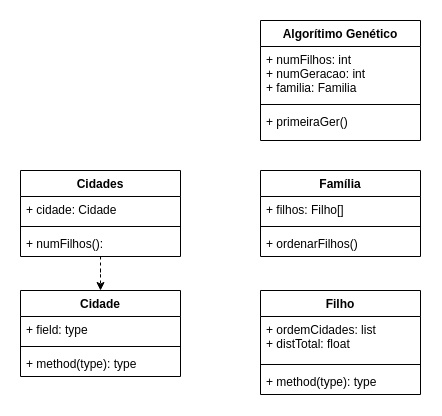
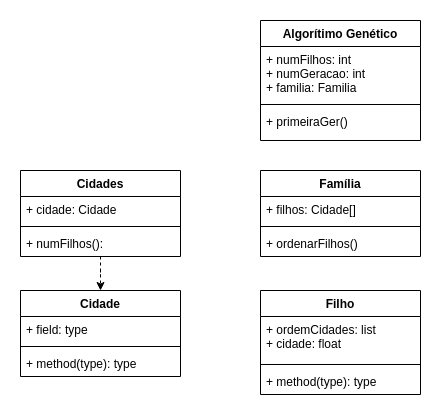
node "+ filhos: Filho[]": label "+ filhos: Filho[]" -> "+ filhos: Cidade[]"
node "+ ordemCidades: list + distTotal: float": label "+ ordemCidades: list + distTotal: float" -> "+ ordemCidades: list + cidade: float"
